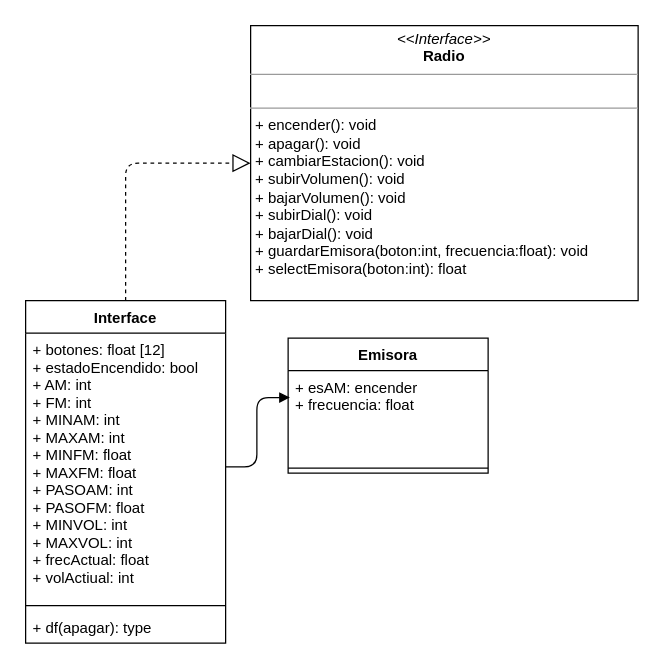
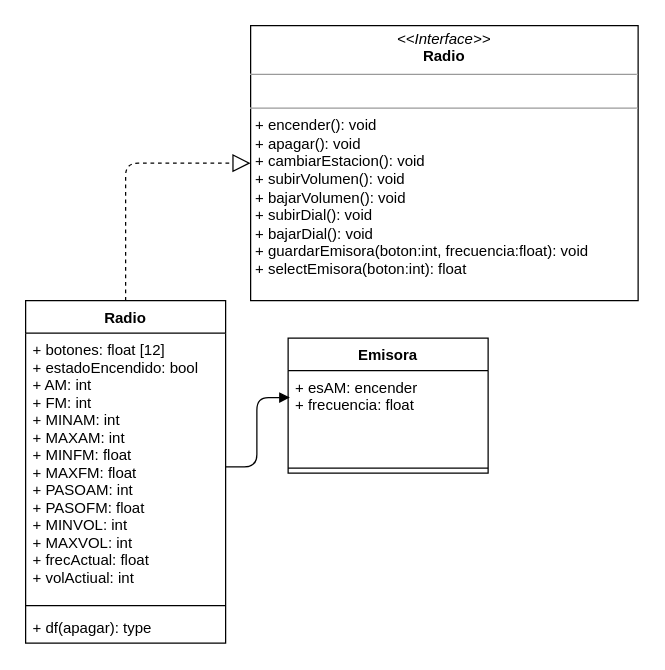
node "Interface": label "Interface" -> "Radio"
